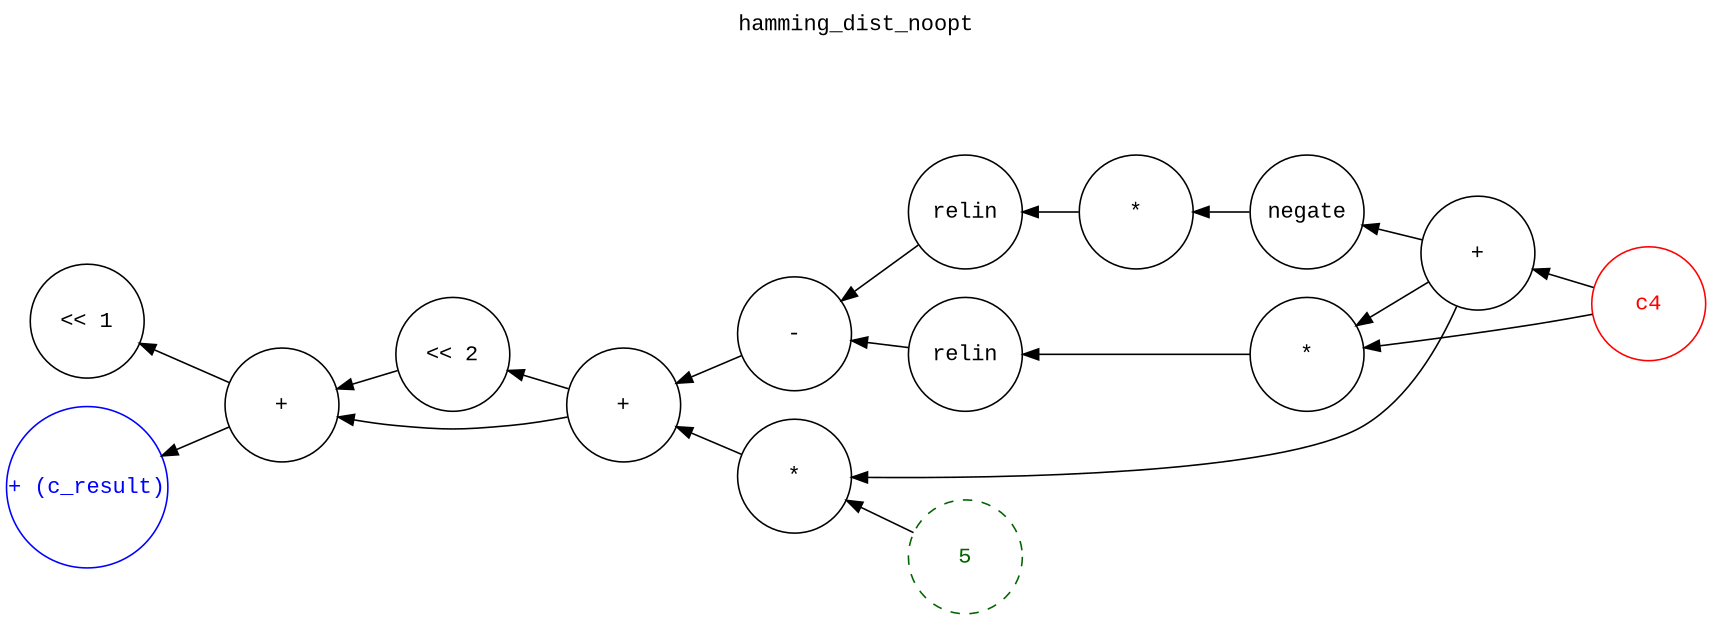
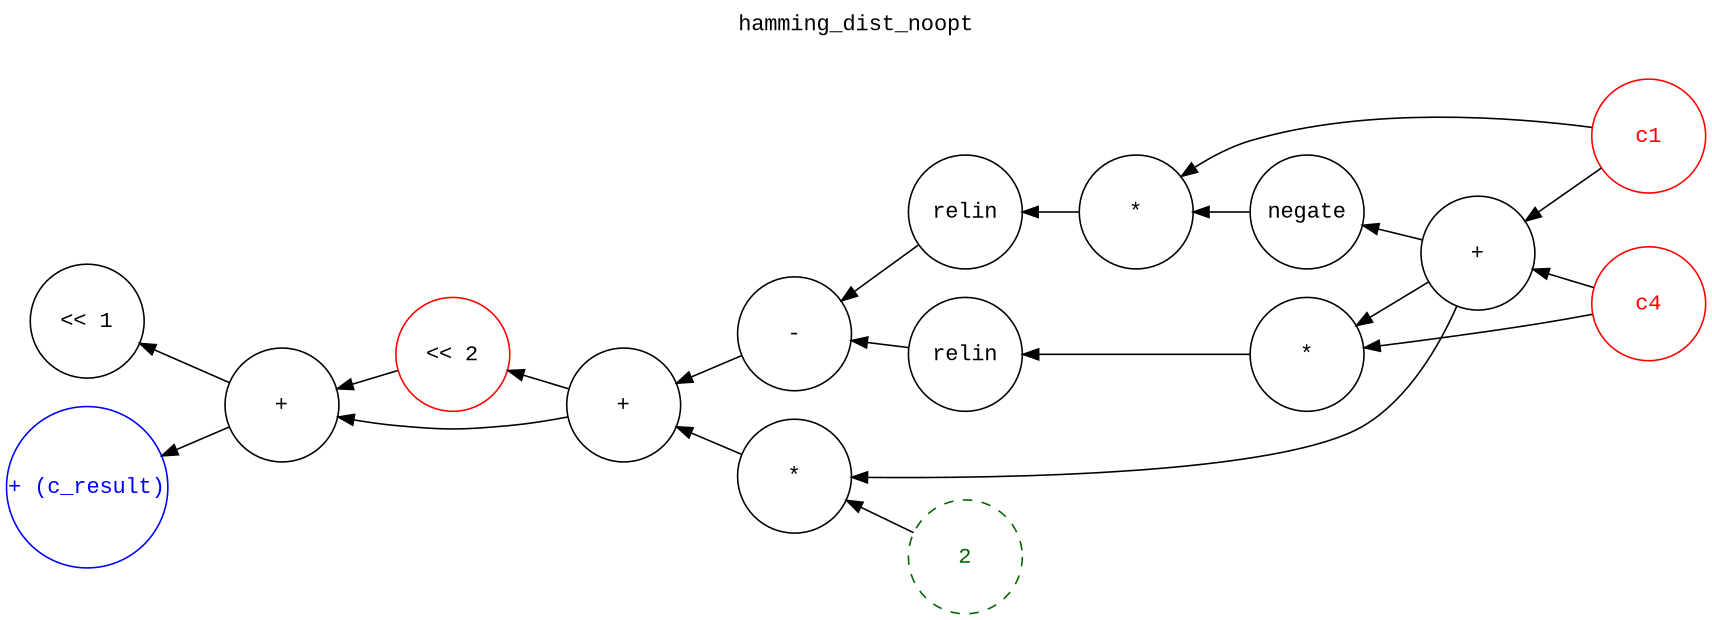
node "c1": added
node "<< 2": color black -> red
node "5": label "5" -> "2"
